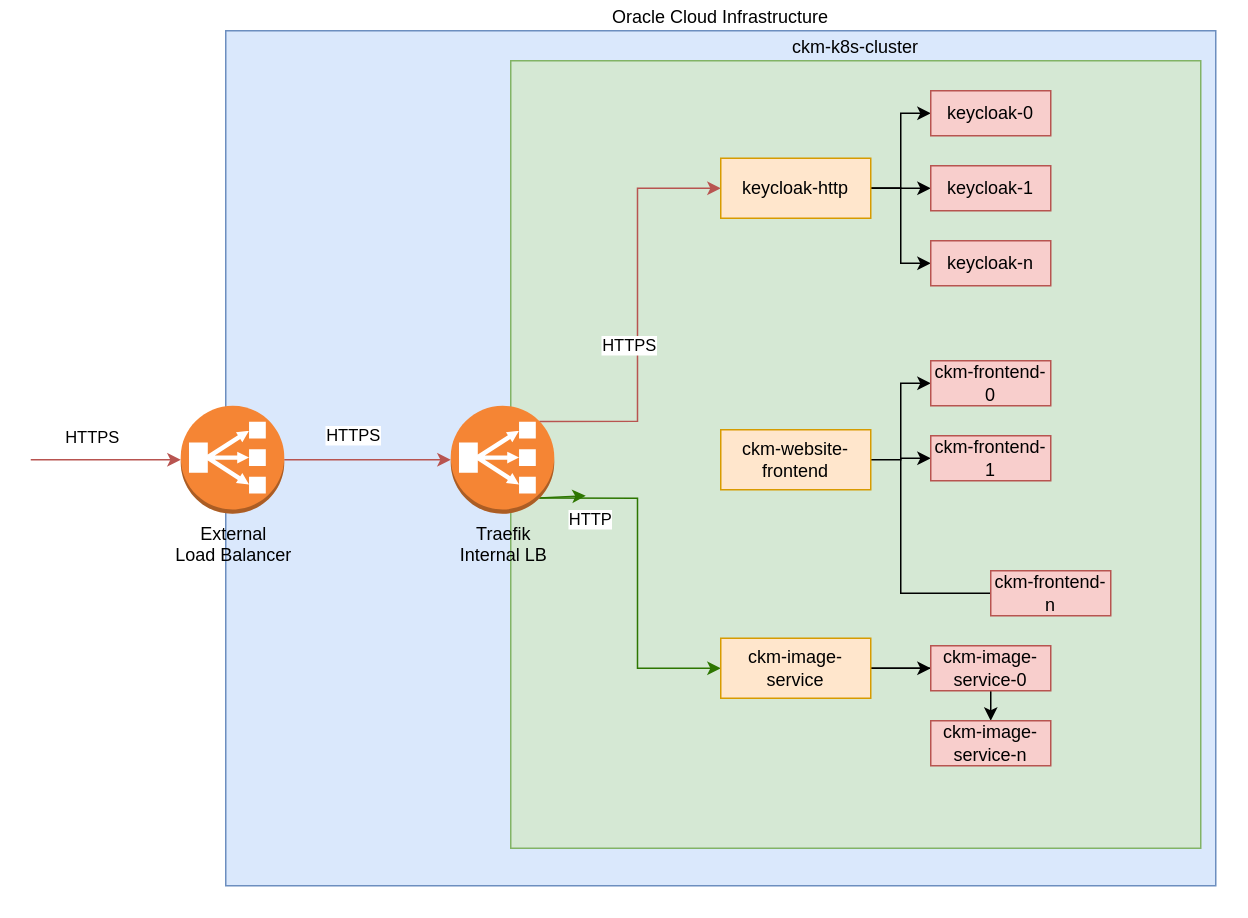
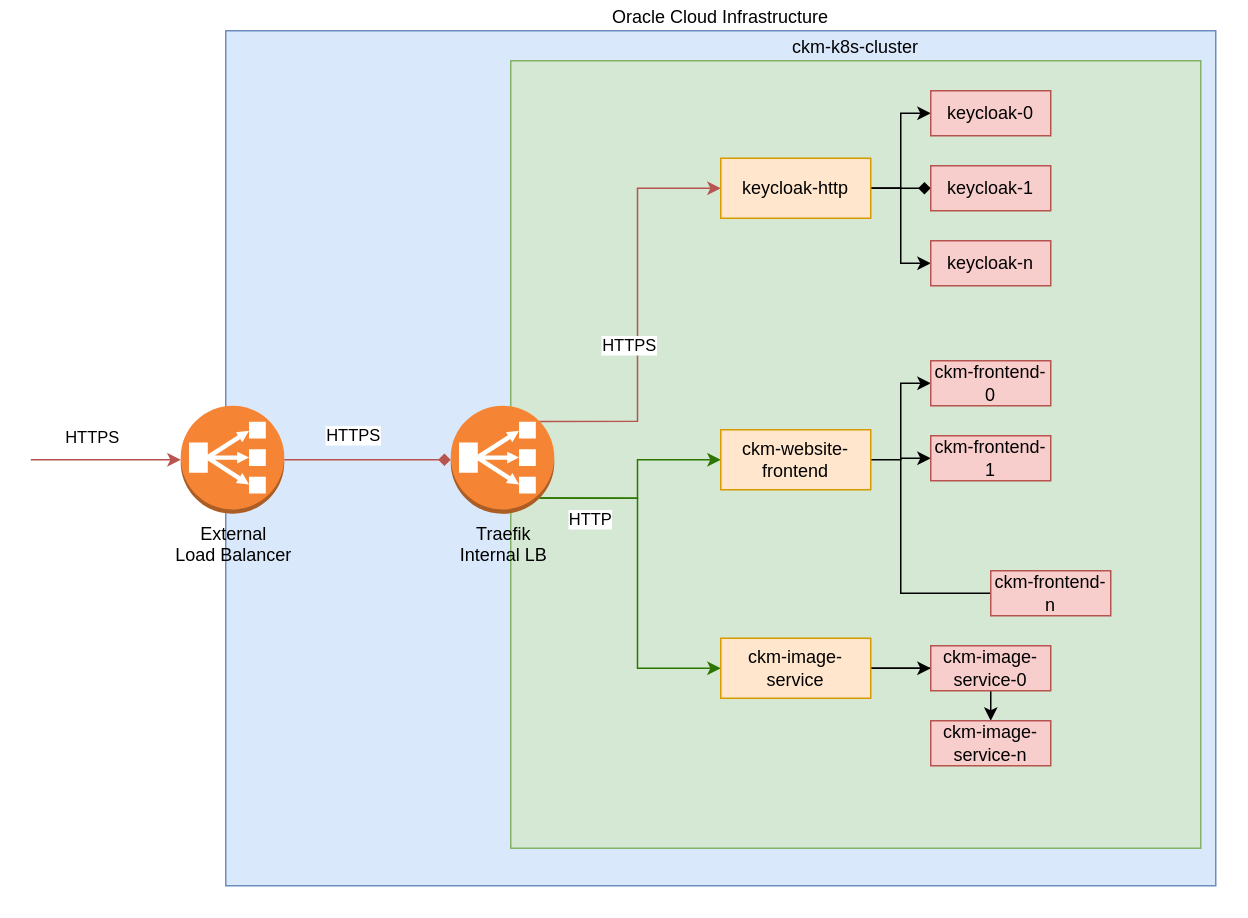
edge "keycloak-http" -> "keycloak-1": arrowhead classic -> diamond
edge "External Load Balancer" -> "Traefik Internal LB": arrowhead classic -> diamond
edge "Traefik Internal LB" -> "HTTP": now "Traefik Internal LB" -> "ckm-website-frontend"
